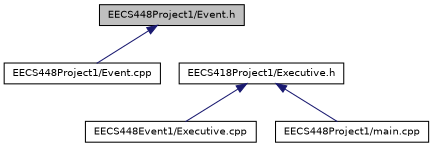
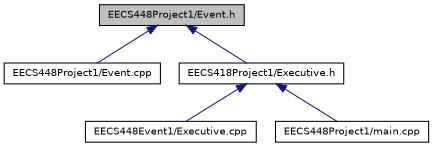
edge "EECS418Project1/Executive.h" -> "EECS448Project1/Event.h": added
